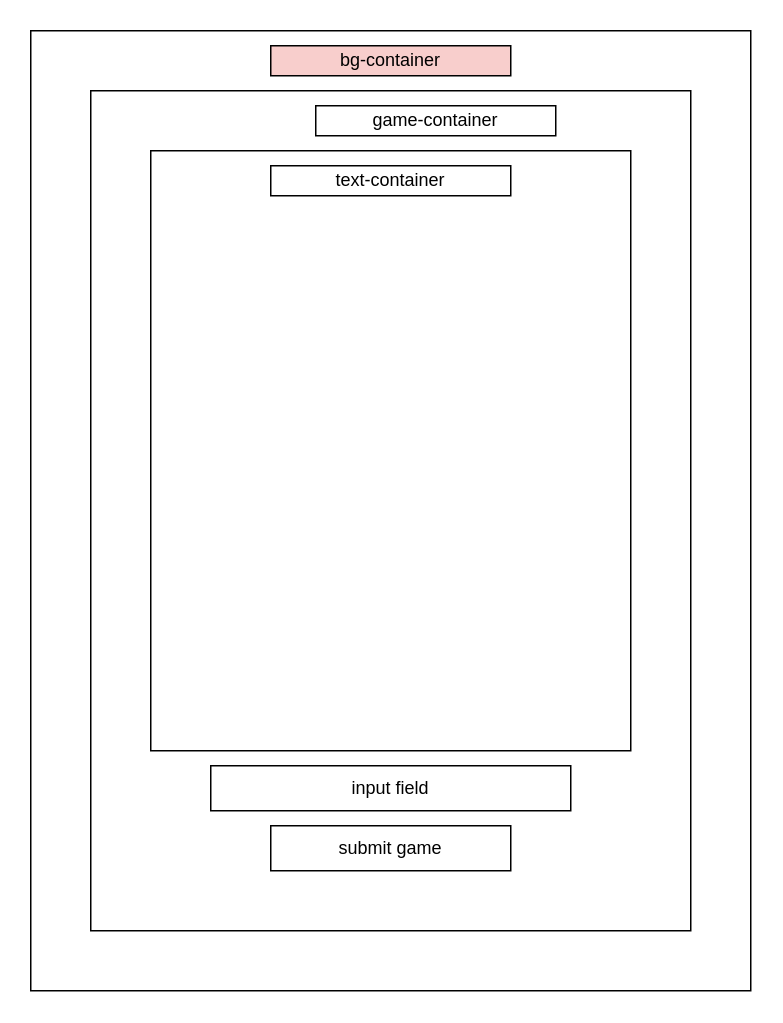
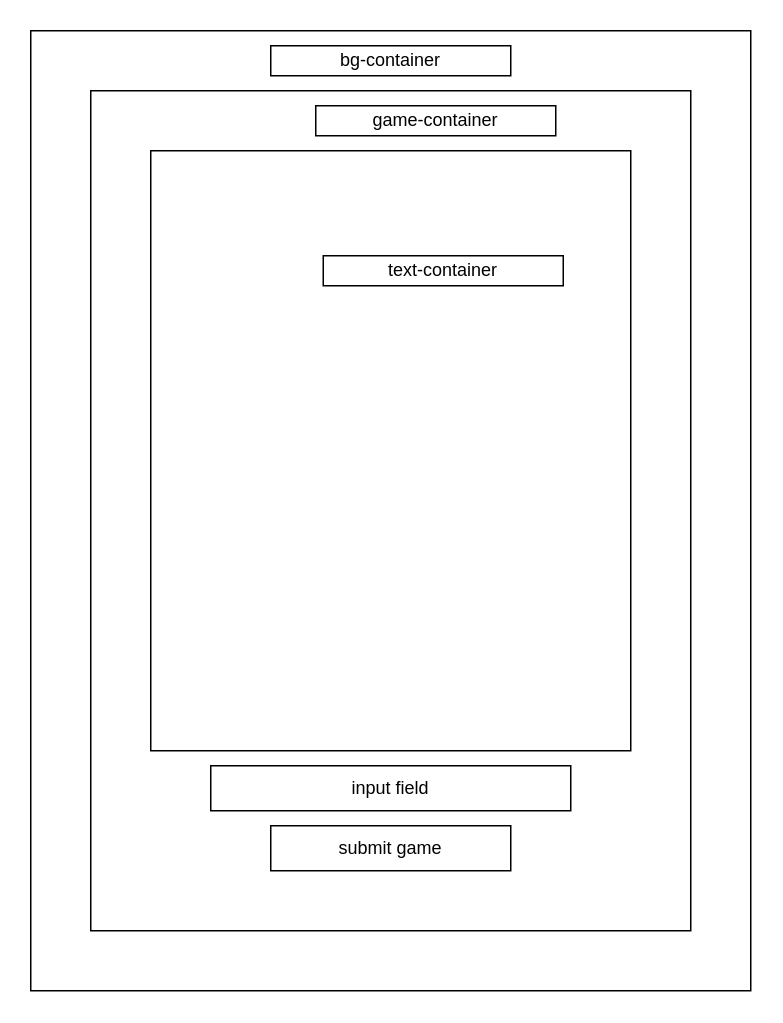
node "bg-container": fillcolor #f8cecc -> #ffffff
node "text-container": moved (391, 181) -> (443, 271)
